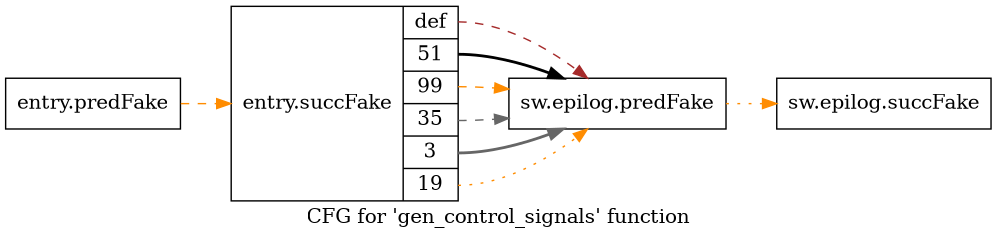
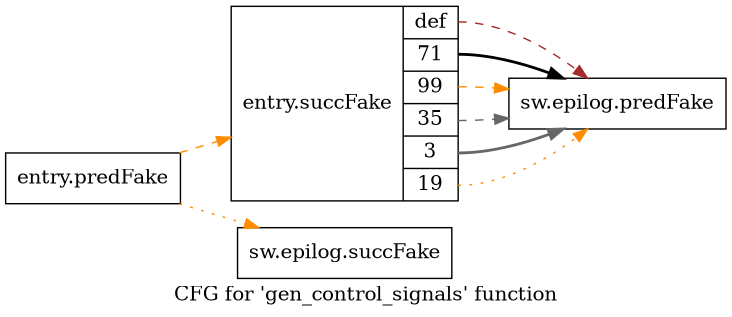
node "entry.succFake": text "51" -> "71"
edge "sw.epilog.predFake" -> "sw.epilog.succFake": now "entry.predFake" -> "sw.epilog.succFake"
